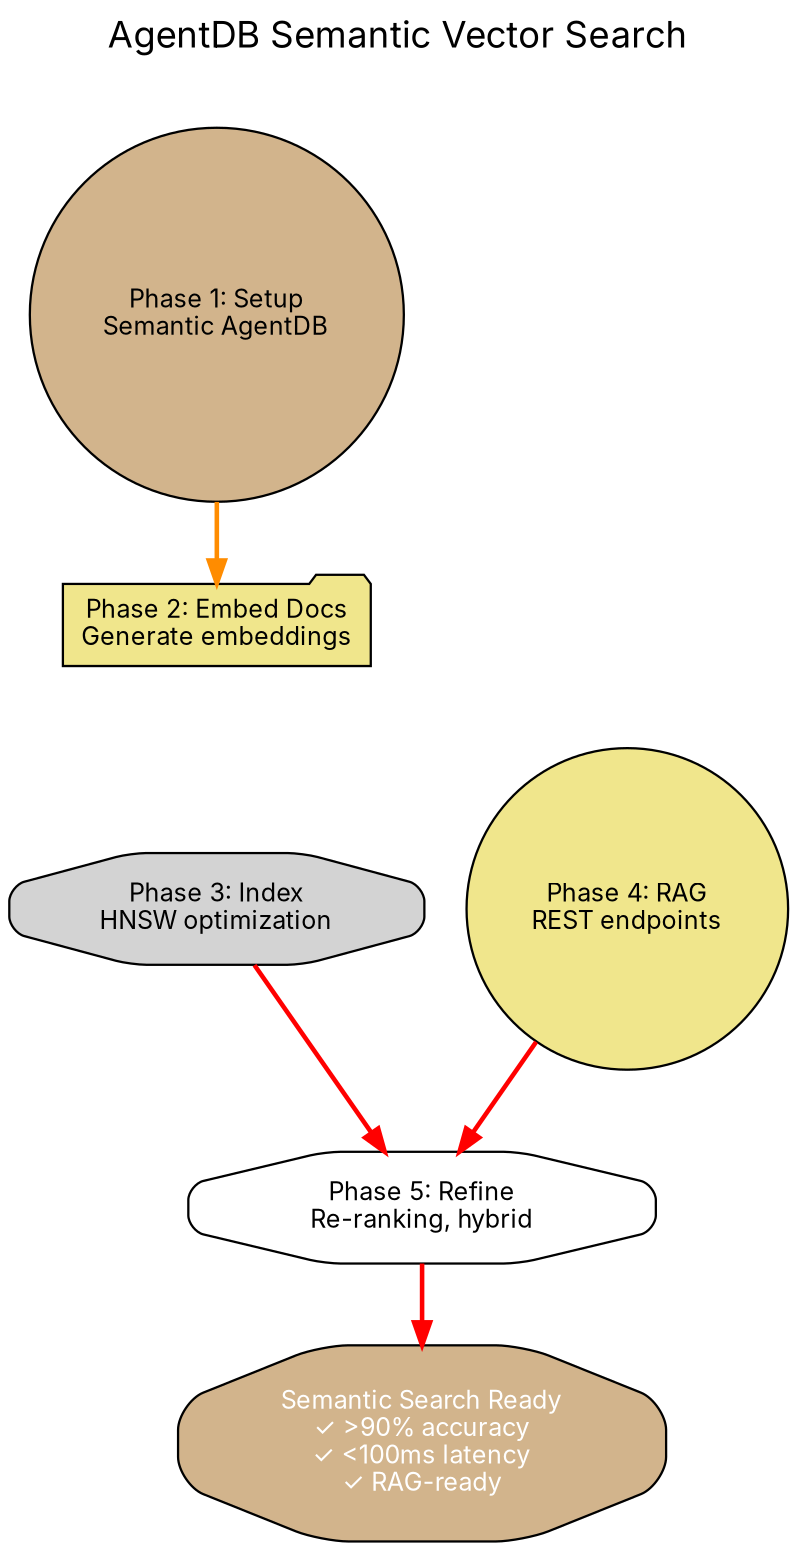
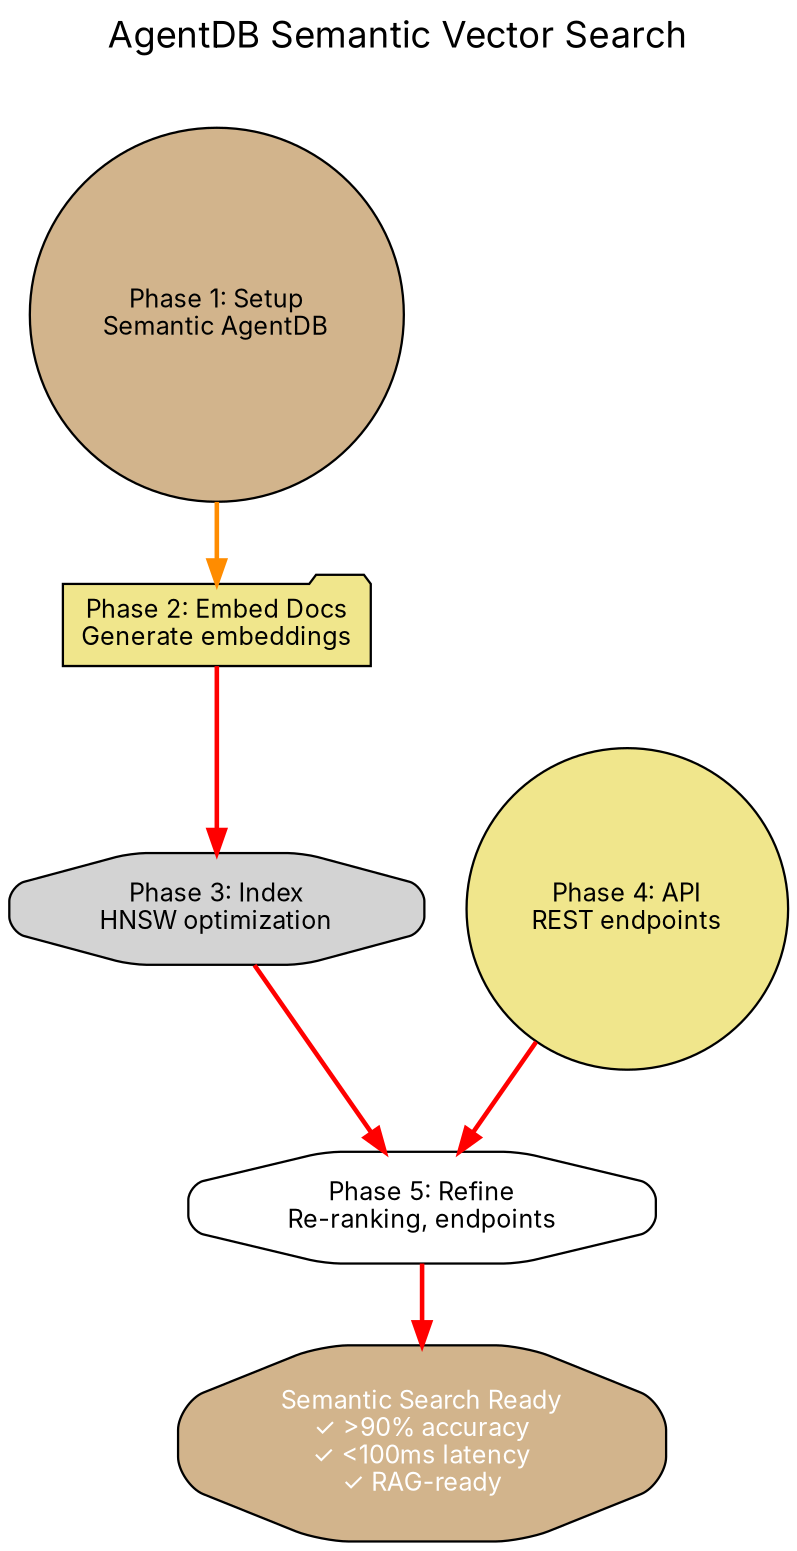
edge "Phase 2: Embed Docs Generate embeddings" -> "Phase 3: Index HNSW optimization": added
node "Phase 4: RAG REST endpoints": label "Phase 4: RAG REST endpoints" -> "Phase 4: API REST endpoints"
node "Phase 5: Refine Re-ranking, hybrid": label "Phase 5: Refine Re-ranking, hybrid" -> "Phase 5: Refine Re-ranking, endpoints"
